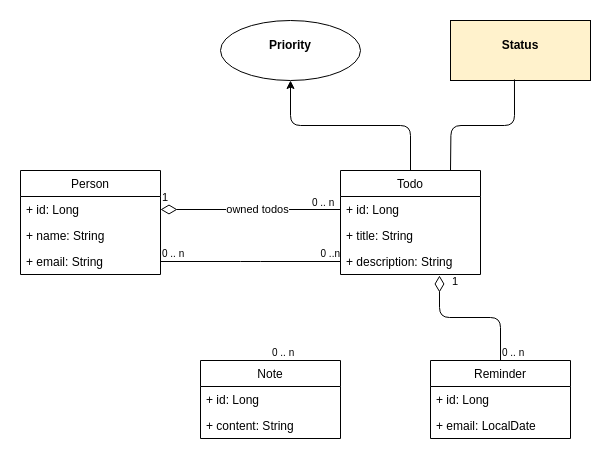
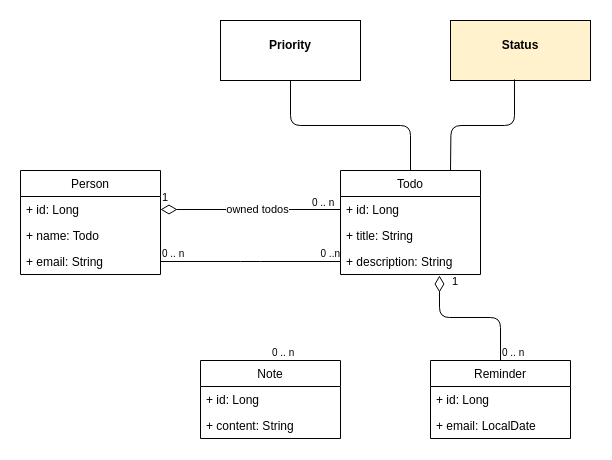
node "Priority": shape ellipse -> rectangle
edge "Todo" -> "Priority": arrowhead classic -> none
node "+ name: String": label "+ name: String" -> "+ name: Todo"
